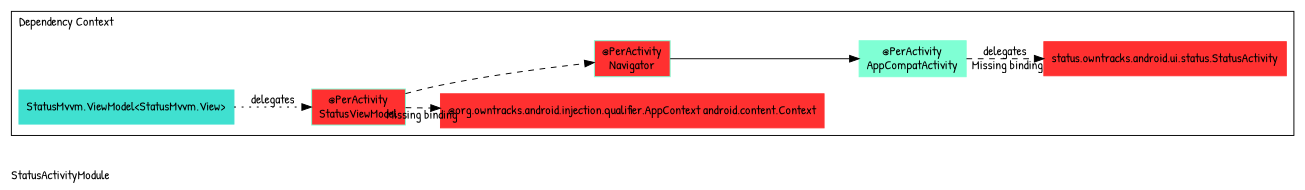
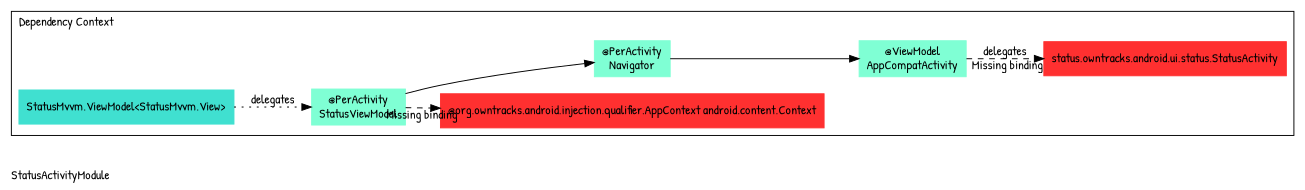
node "@PerActivity Navigator": fillcolor firebrick1 -> aquamarine
node "@PerActivity AppCompatActivity": label "@PerActivity AppCompatActivity" -> "@ViewModel AppCompatActivity"
edge "@PerActivity StatusViewModel" -> "@PerActivity Navigator": style dashed -> solid
node "@PerActivity StatusViewModel": fillcolor firebrick1 -> aquamarine
